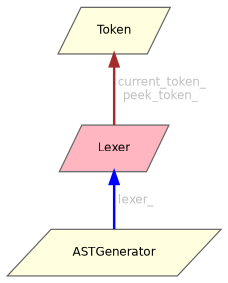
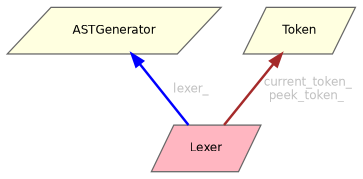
edge "ASTGenerator" -> "Lexer": reversed
